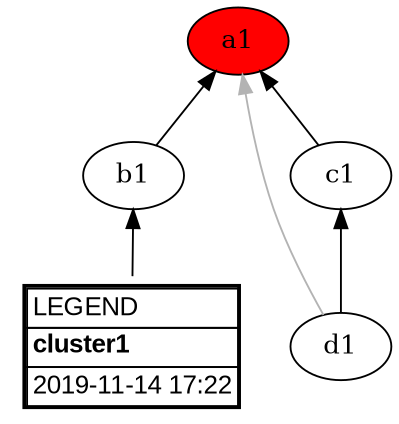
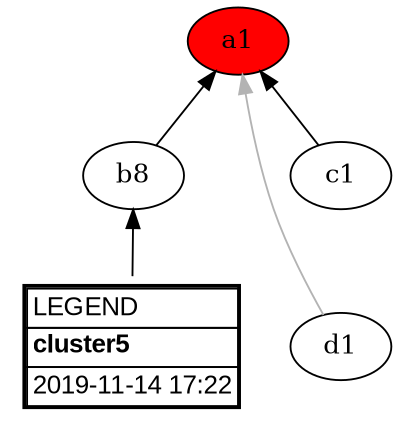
node "b1": label "b1" -> "b8"
edge "d1" -> "c1": removed
node "LEGEND": text "cluster1" -> "cluster5"
